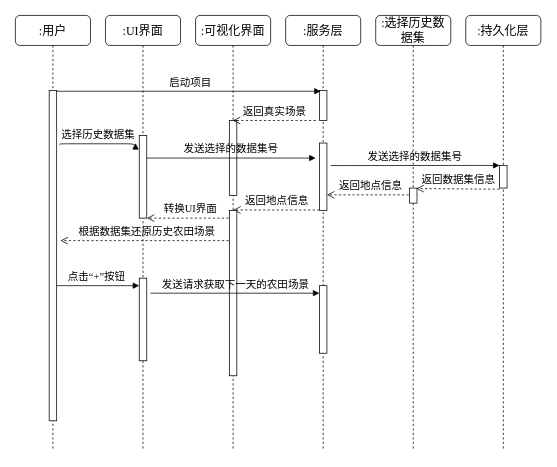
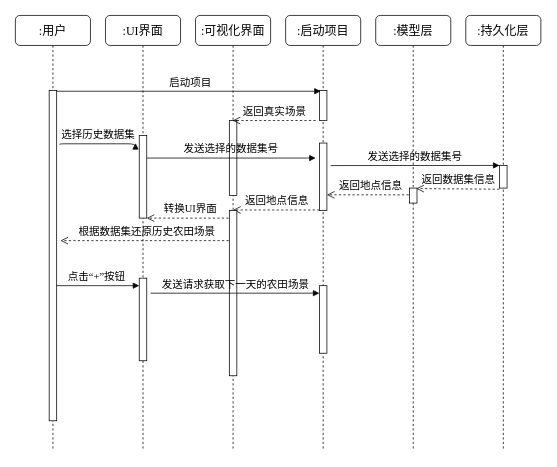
node ":服务层": label ":服务层" -> ":启动项目"
node ":选择历史数据集": label ":选择历史数据集" -> ":模型层"
